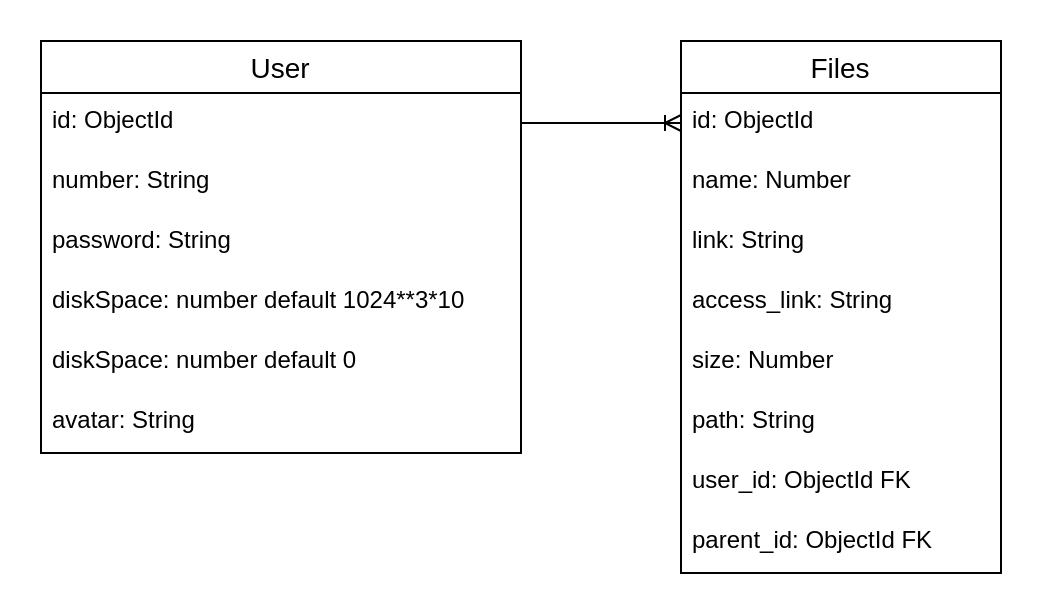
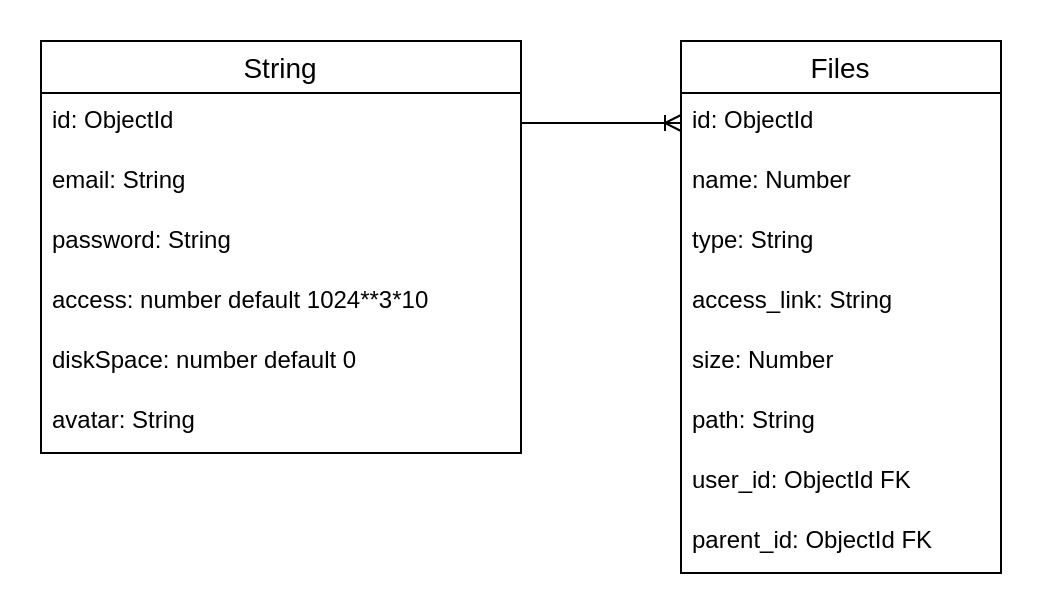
node "User": label "User" -> "String"
node "number: String": label "number: String" -> "email: String"
node "link: String": label "link: String" -> "type: String"
node "diskSpace: number default 1024**3*10": label "diskSpace: number default 1024**3*10" -> "access: number default 1024**3*10"
